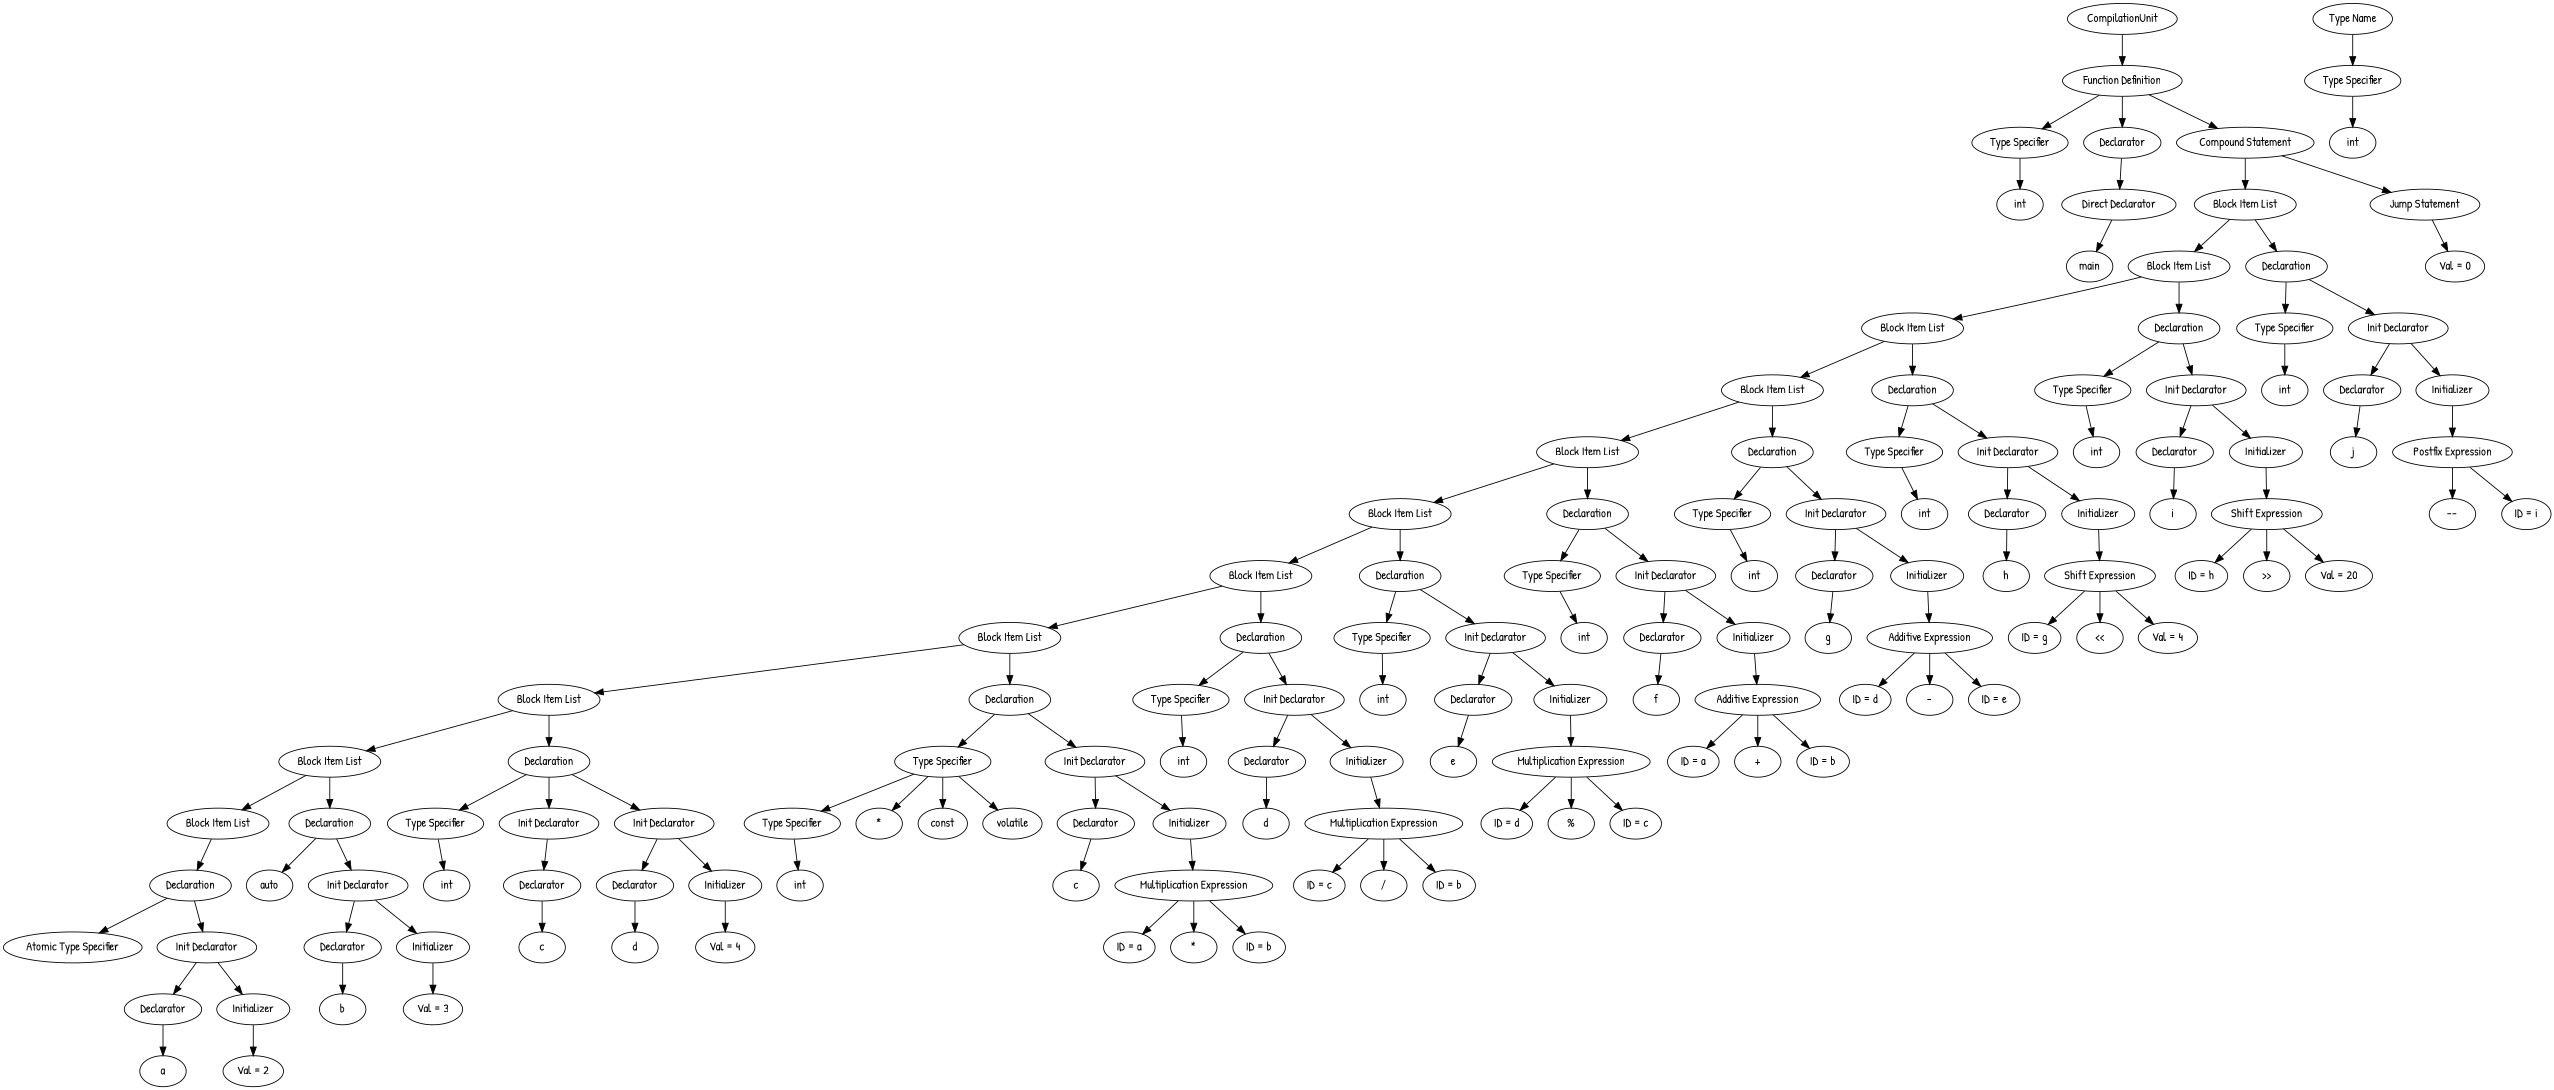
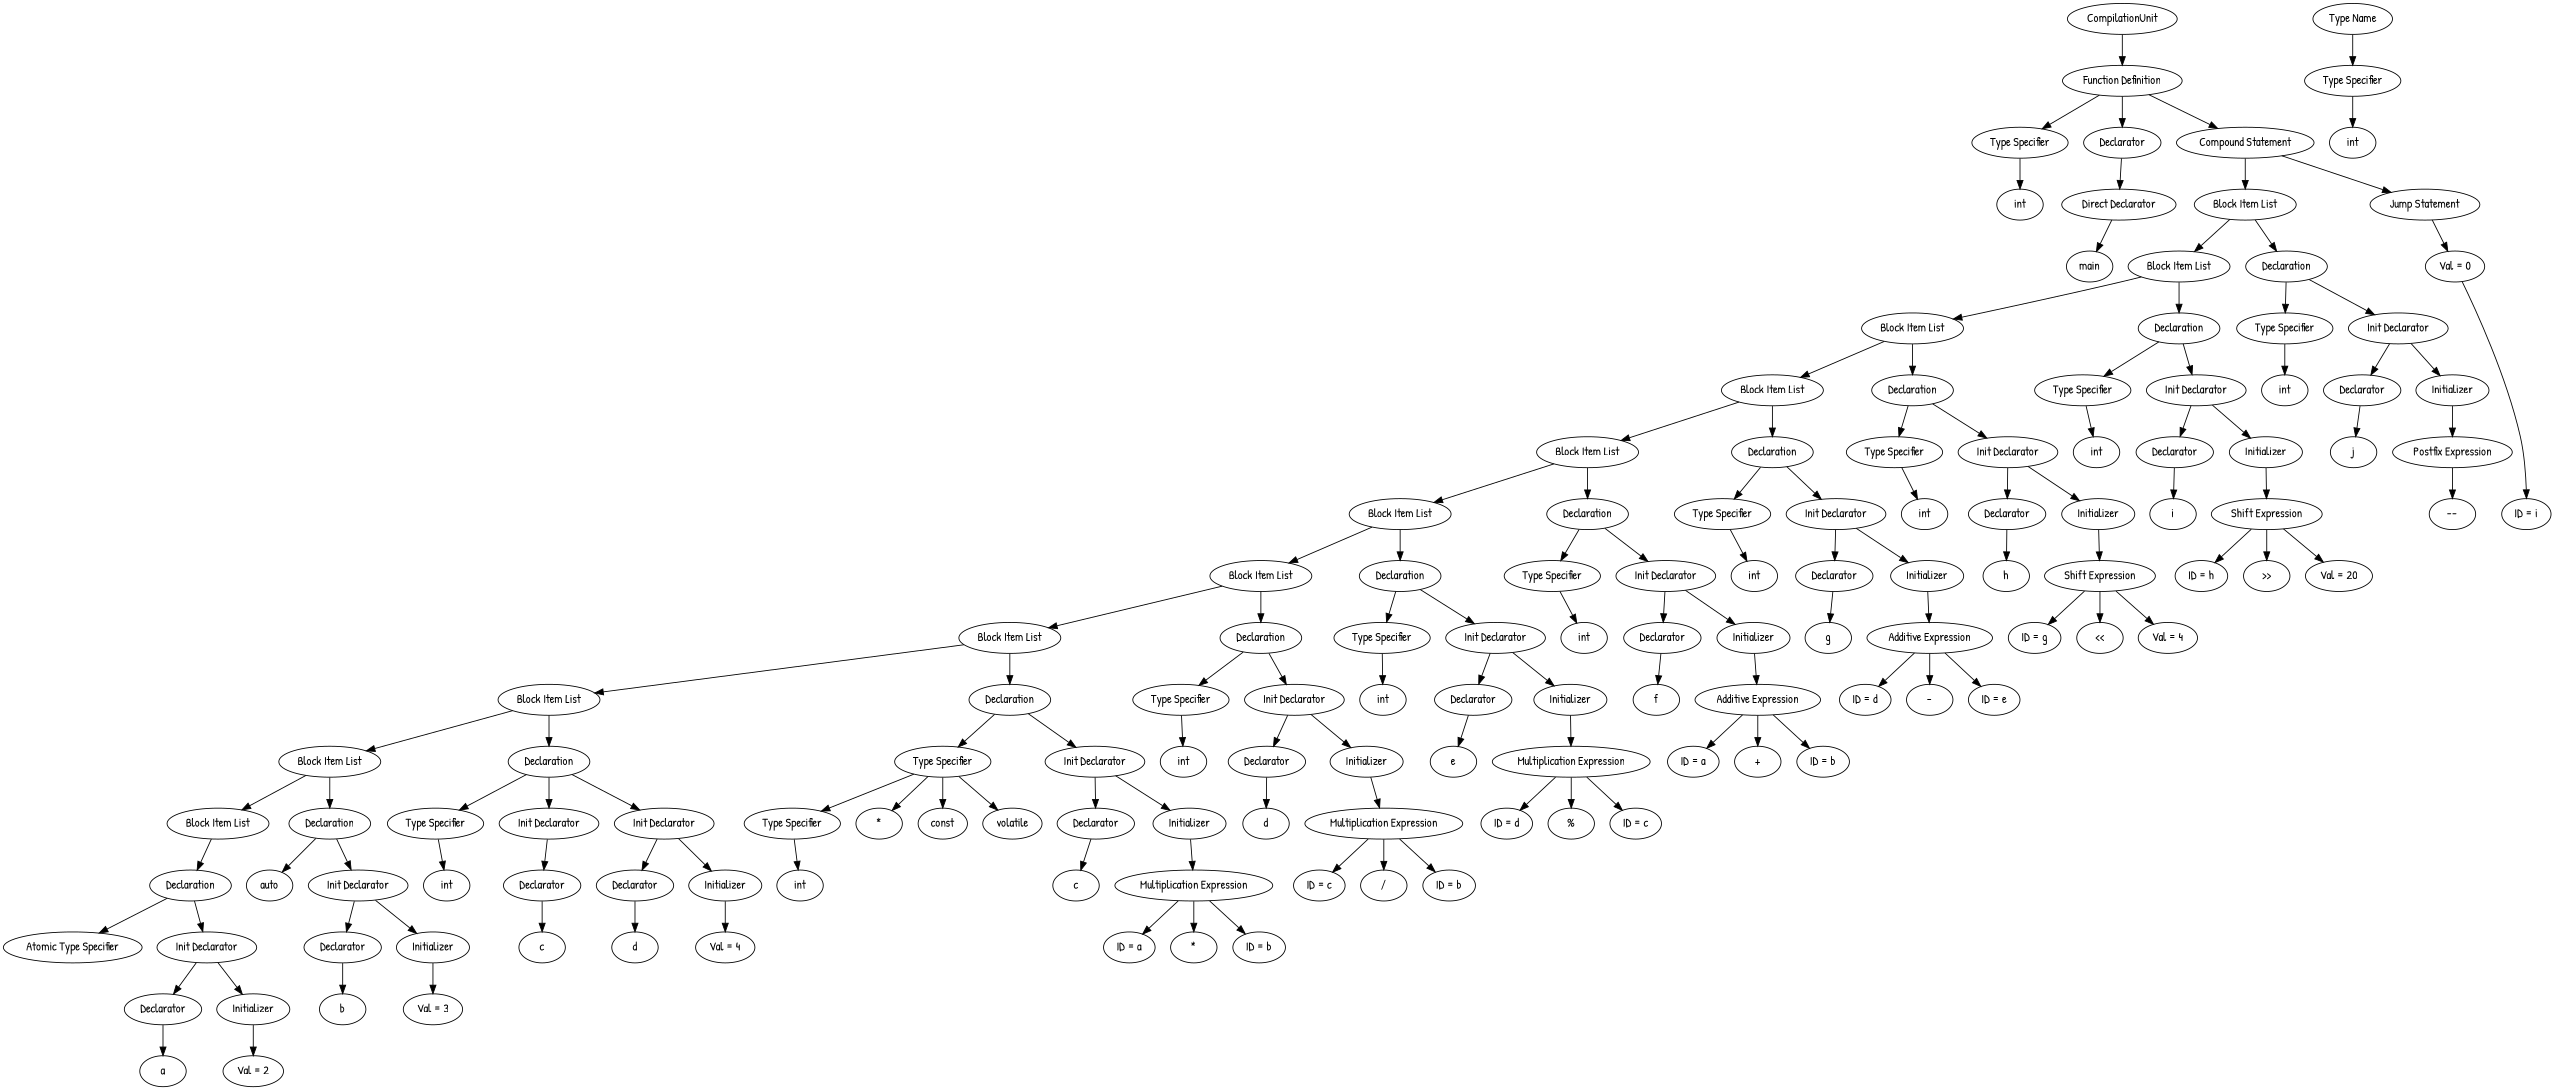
edge "Postfix Expression" -> "ID = i": now "Val = 0" -> "ID = i"
